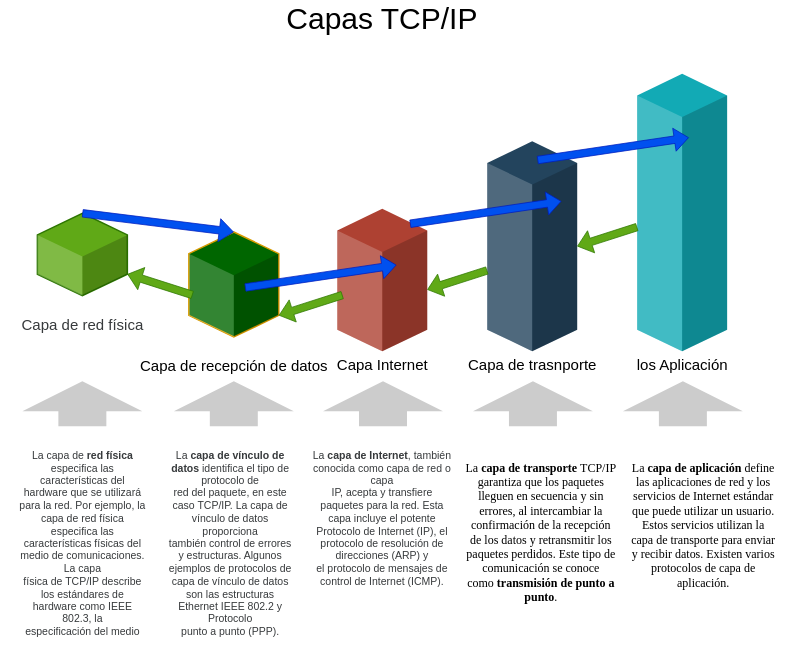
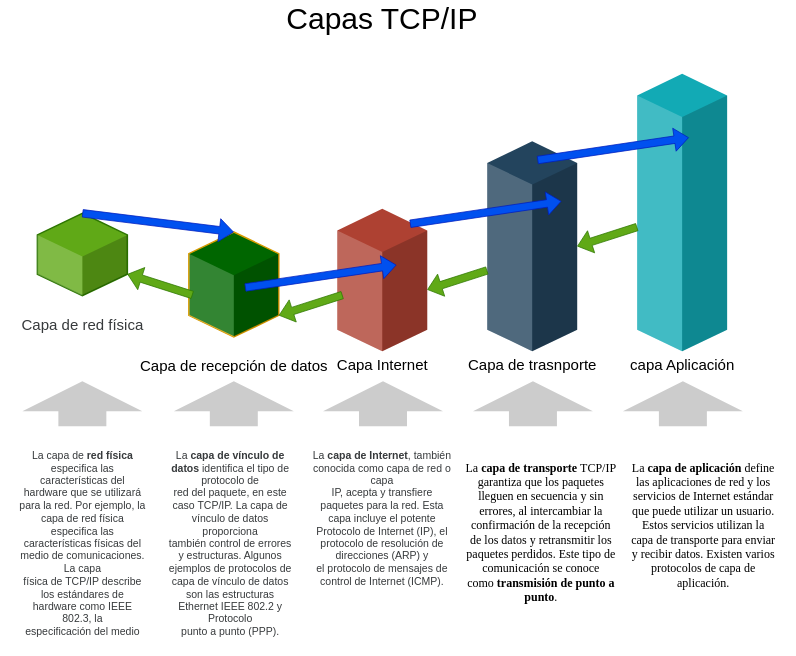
node "los Aplicación": label "los Aplicación" -> "capa Aplicación"
